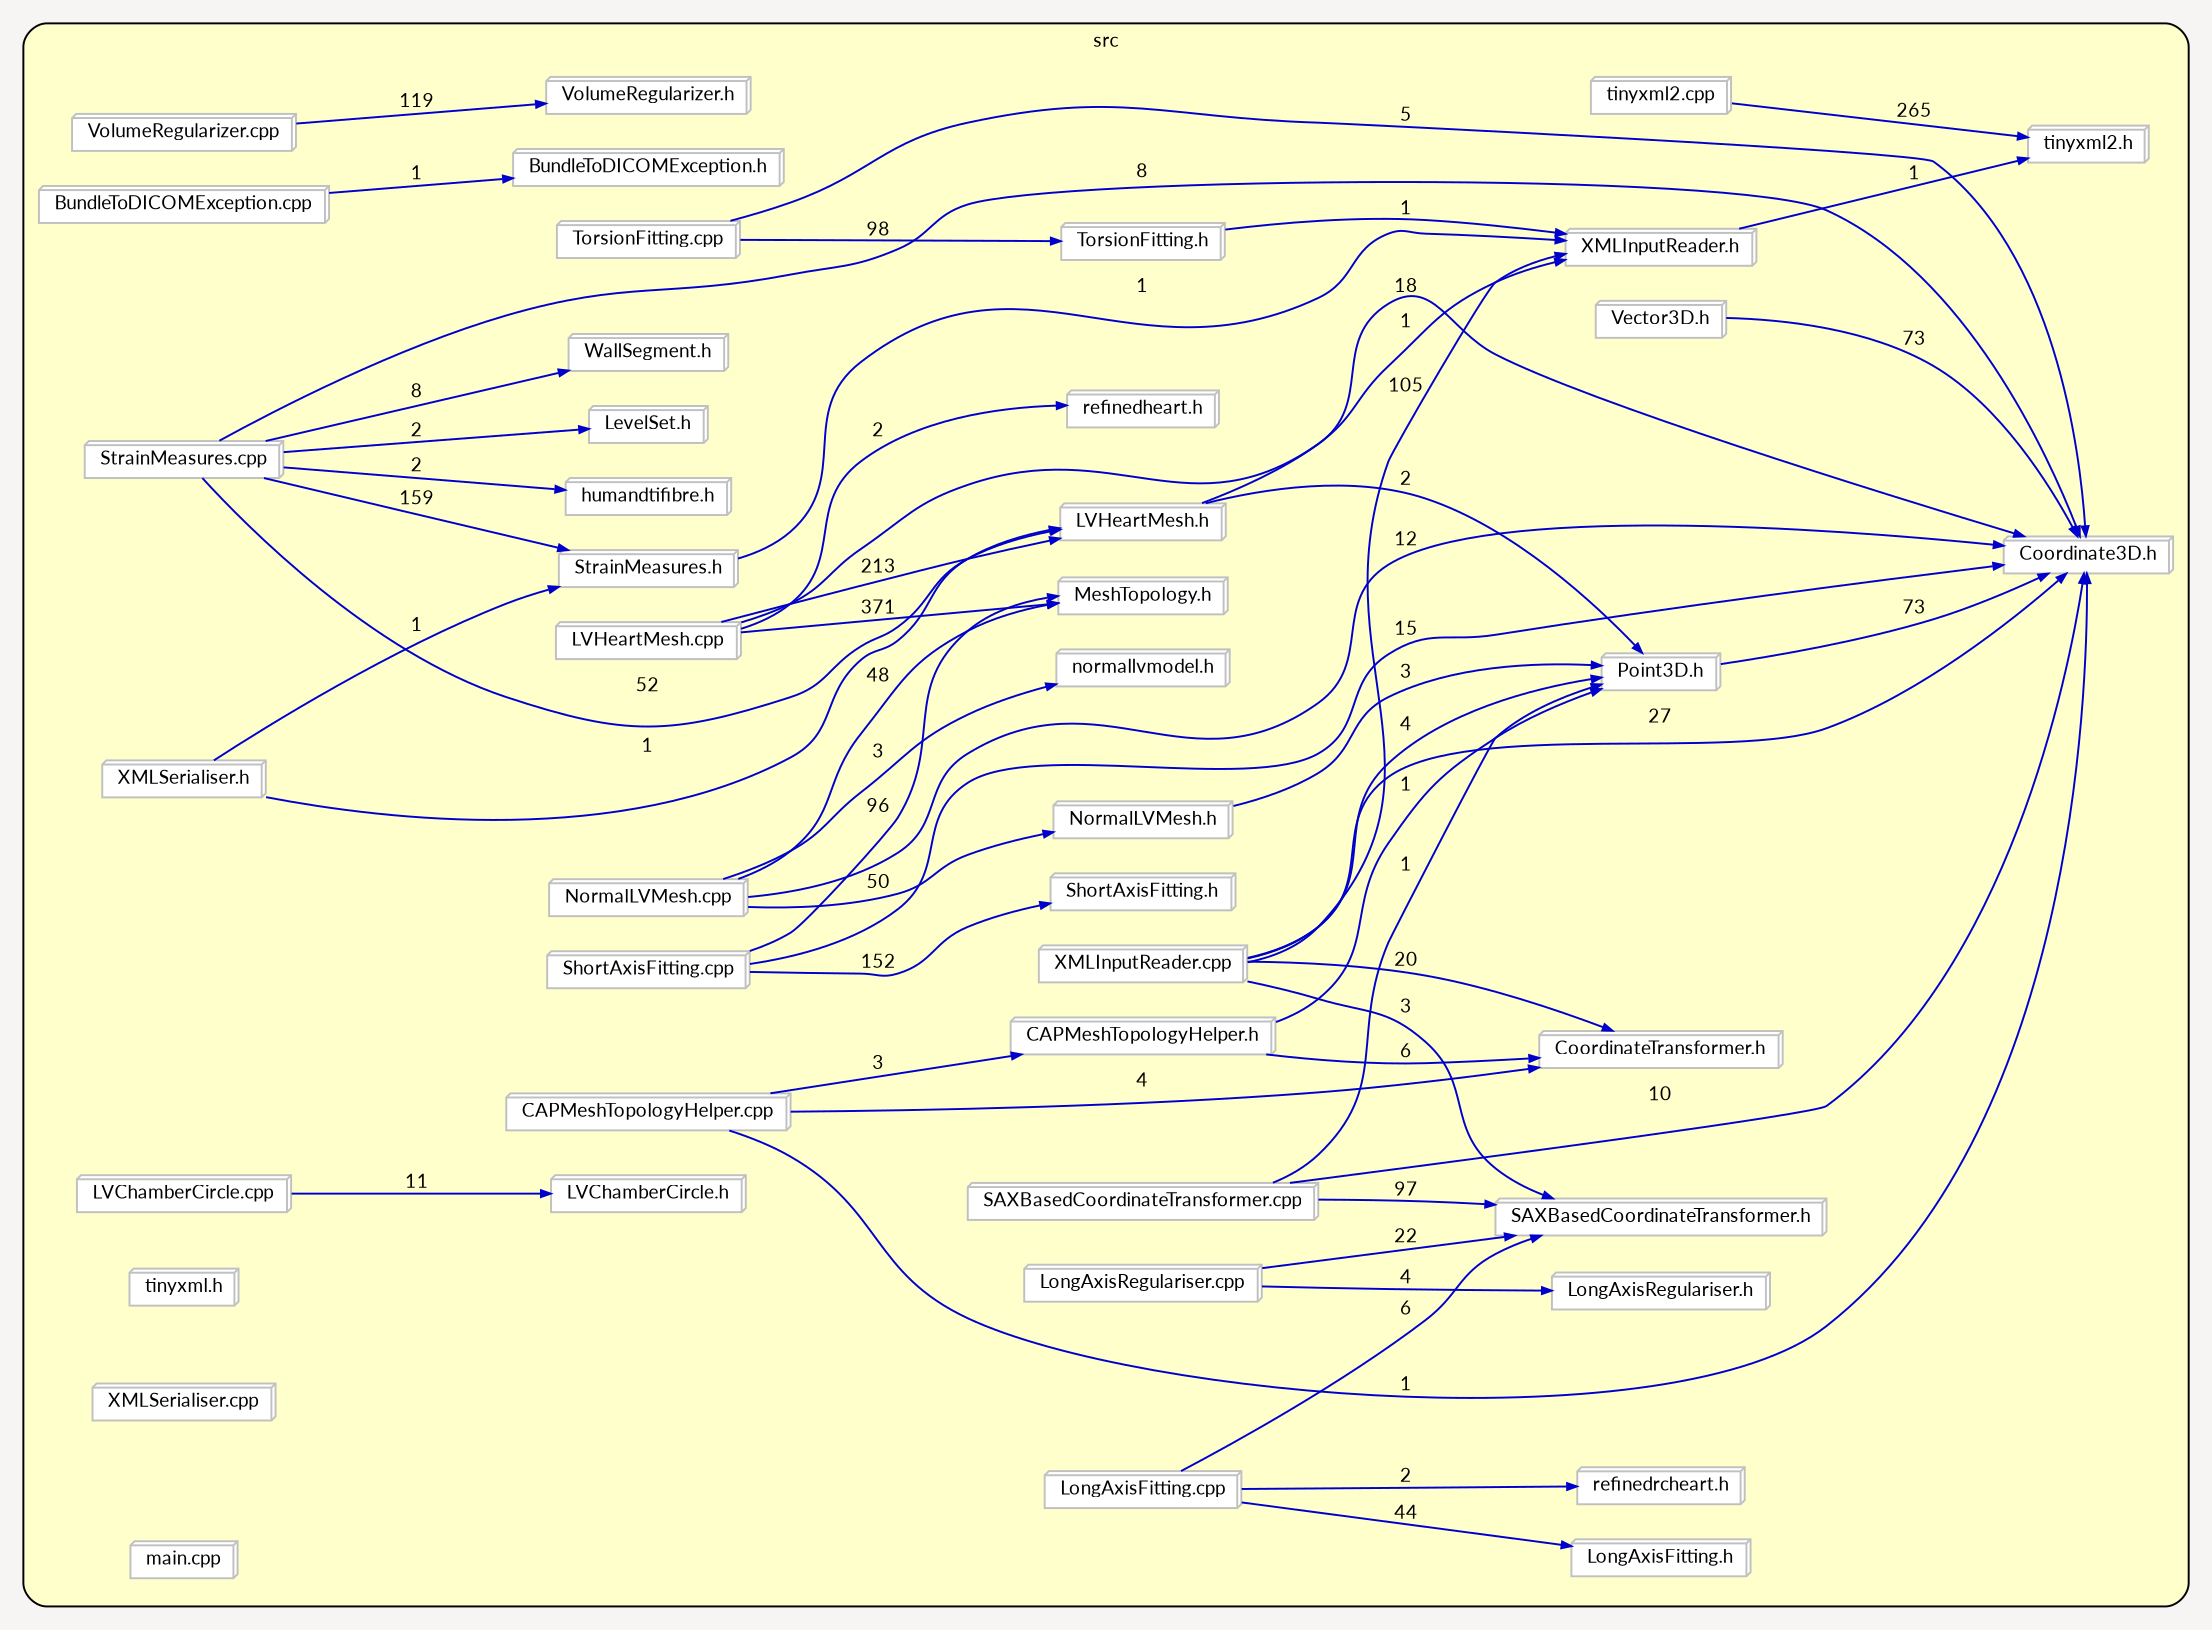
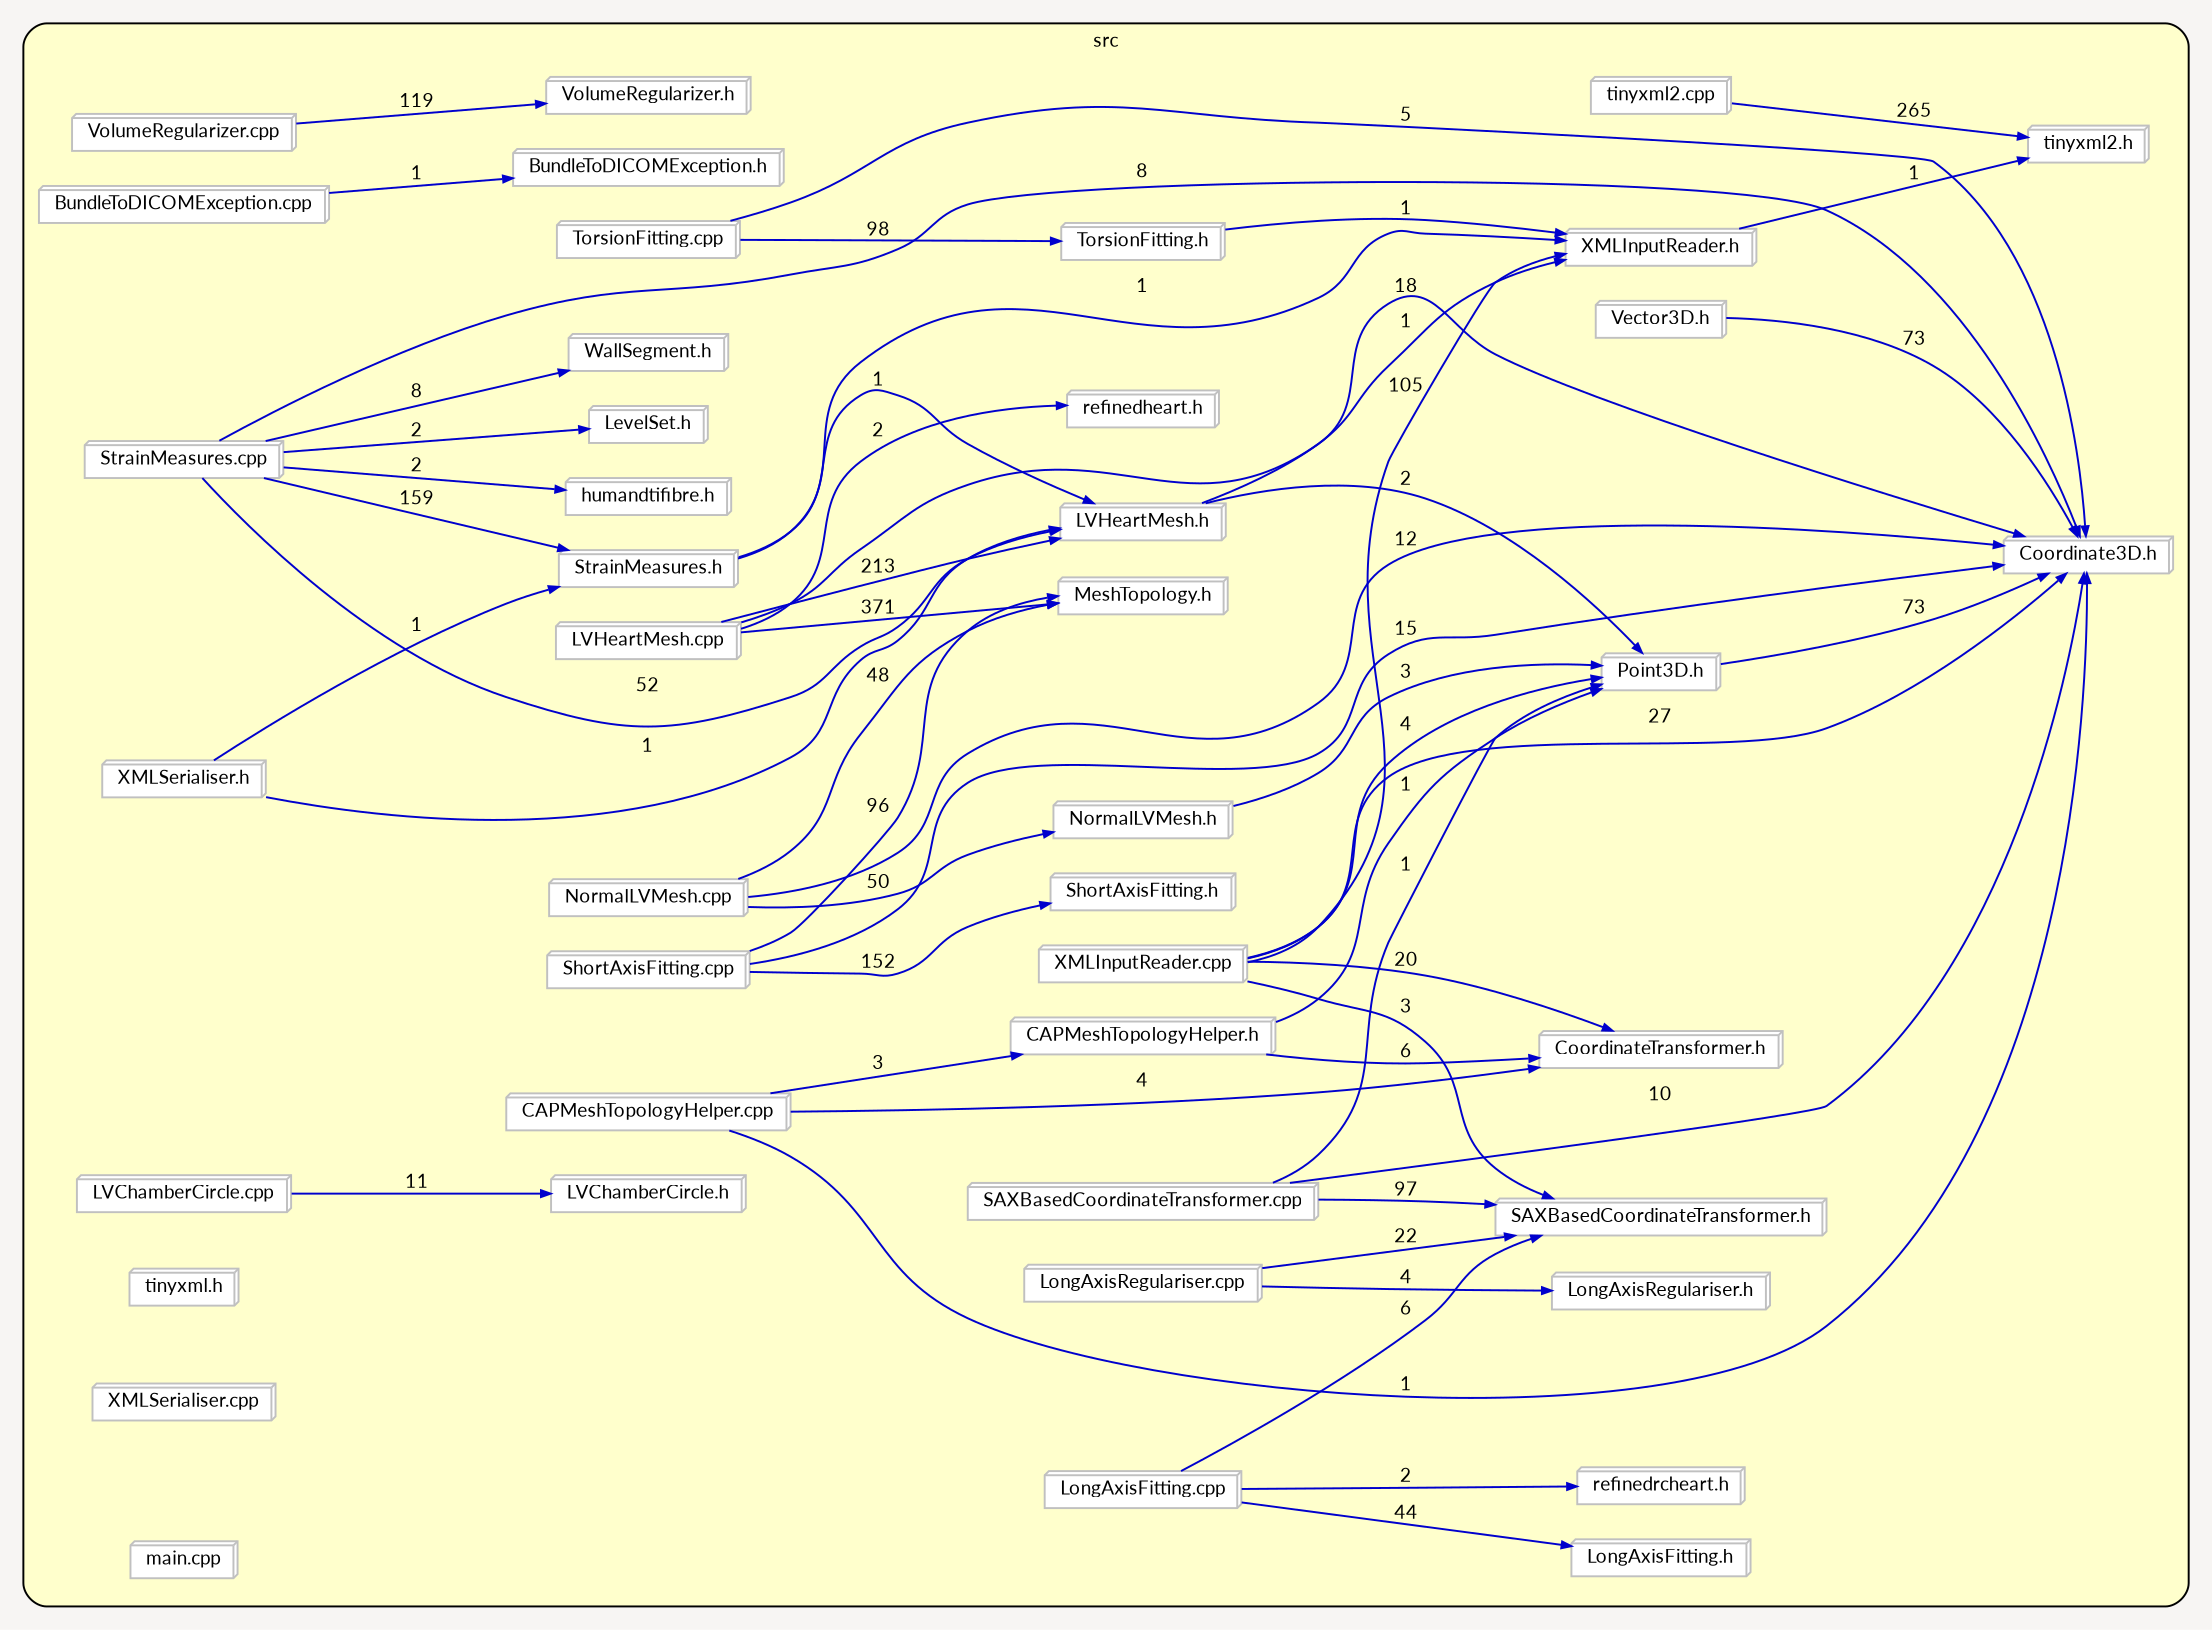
edge "StrainMeasures.h" -> "LVHeartMesh.h": added, label "1"
node "normallvmodel.h": removed
